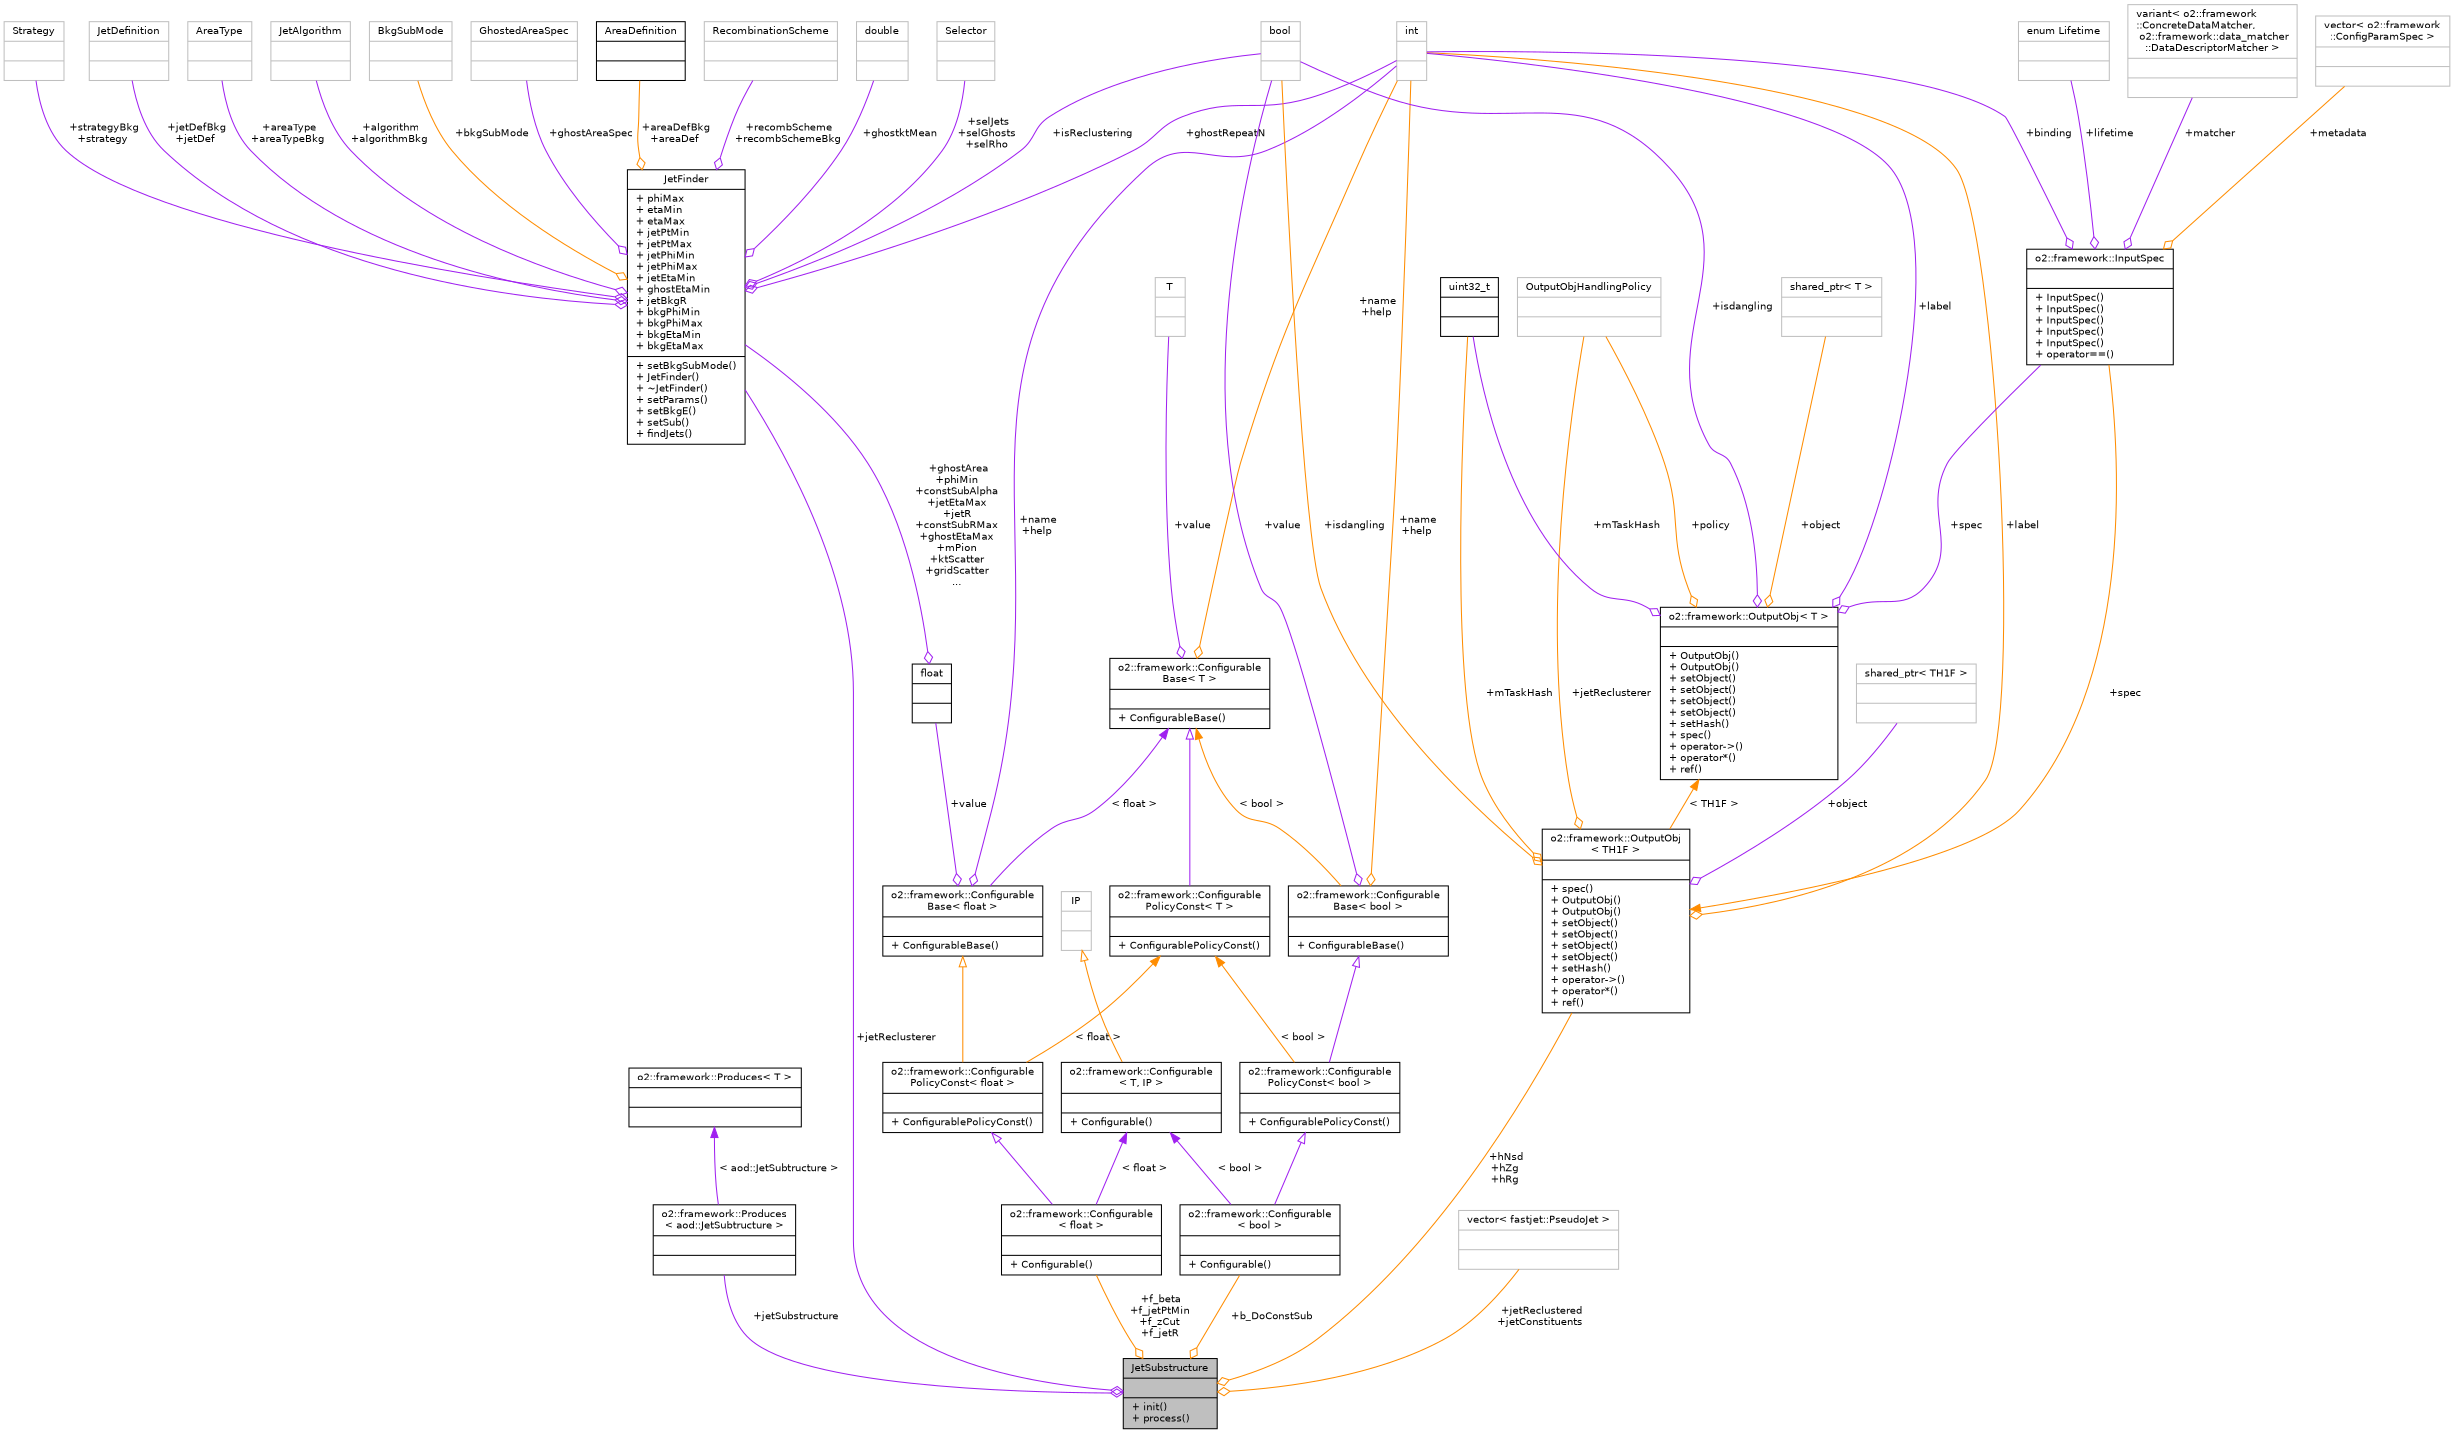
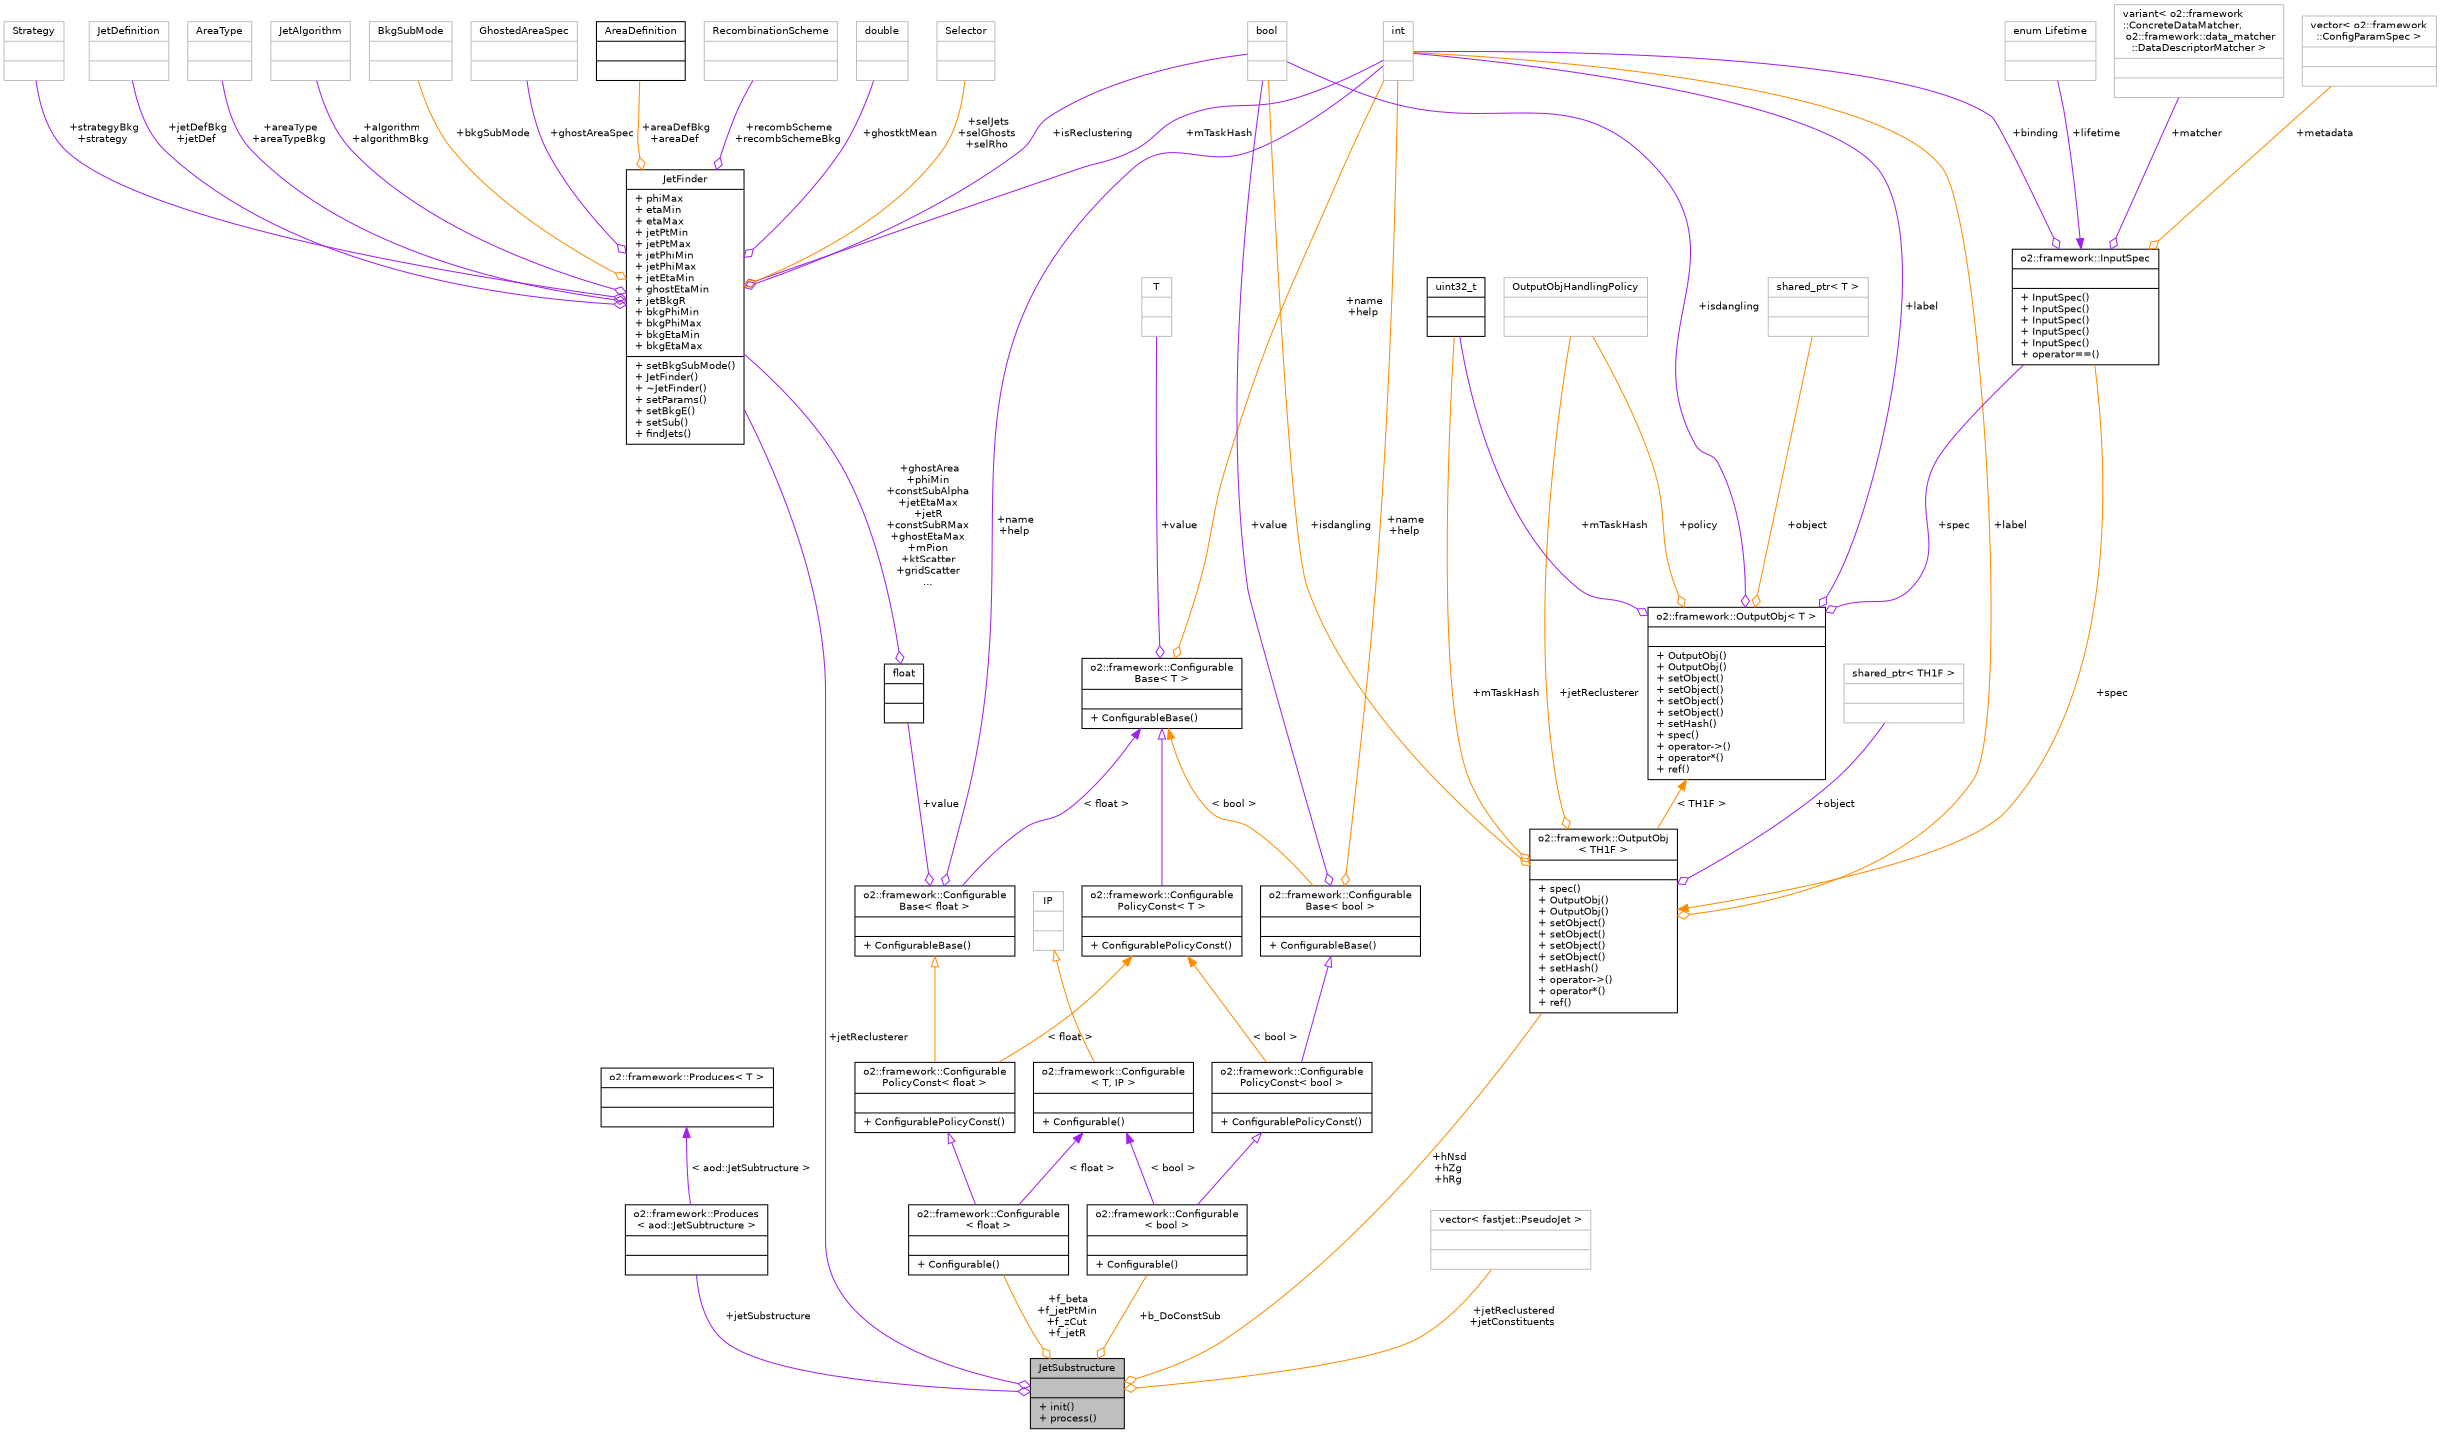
edge "int" -> "JetFinder": label " +ghostRepeatN" -> " +mTaskHash"
edge "enum Lifetime" -> "o2::framework::InputSpec": arrowhead odiamond -> normal
edge "Selector" -> "JetFinder": color purple -> darkorange
